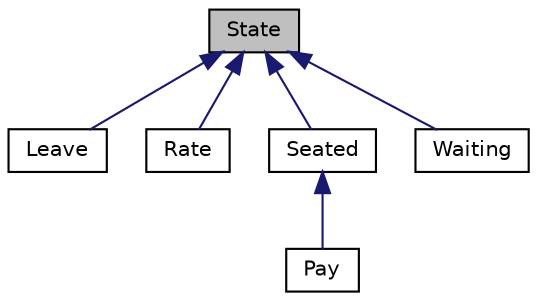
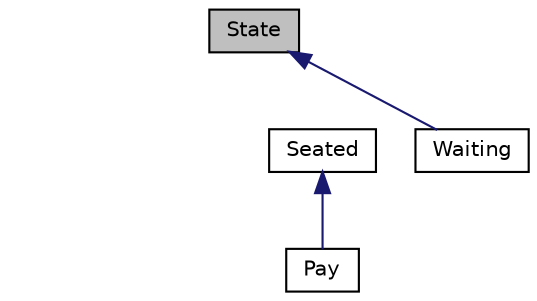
edge "Seated" -> "State": removed
node "Leave": removed
node "Rate": removed
